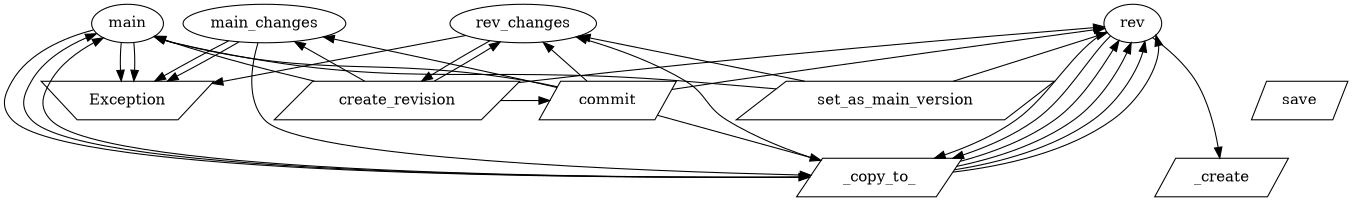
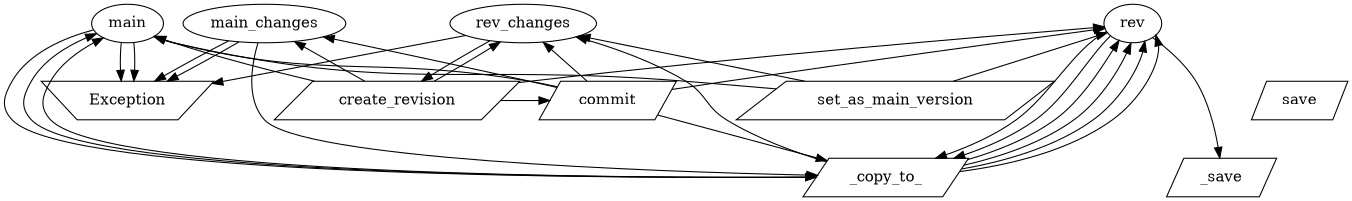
node "_create": label "_create" -> "_save"
